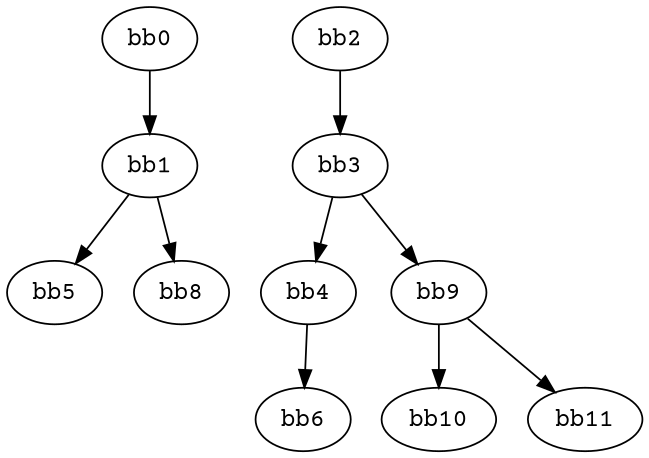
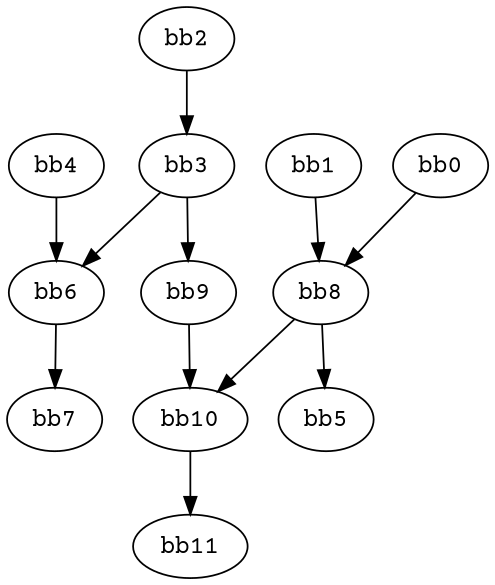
edge "bb0" -> "bb1": now "bb0" -> "bb8"
edge "bb3" -> "bb4": now "bb3" -> "bb6"
edge "bb1" -> "bb5": now "bb8" -> "bb5"
edge "bb8" -> "bb10": added
edge "bb9" -> "bb11": now "bb10" -> "bb11"
node "bb7": added
